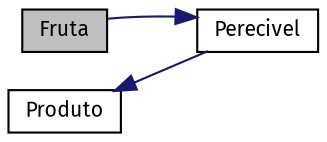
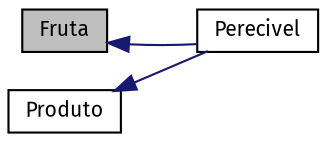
edge "Fruta" -> "Perecivel": reversed
